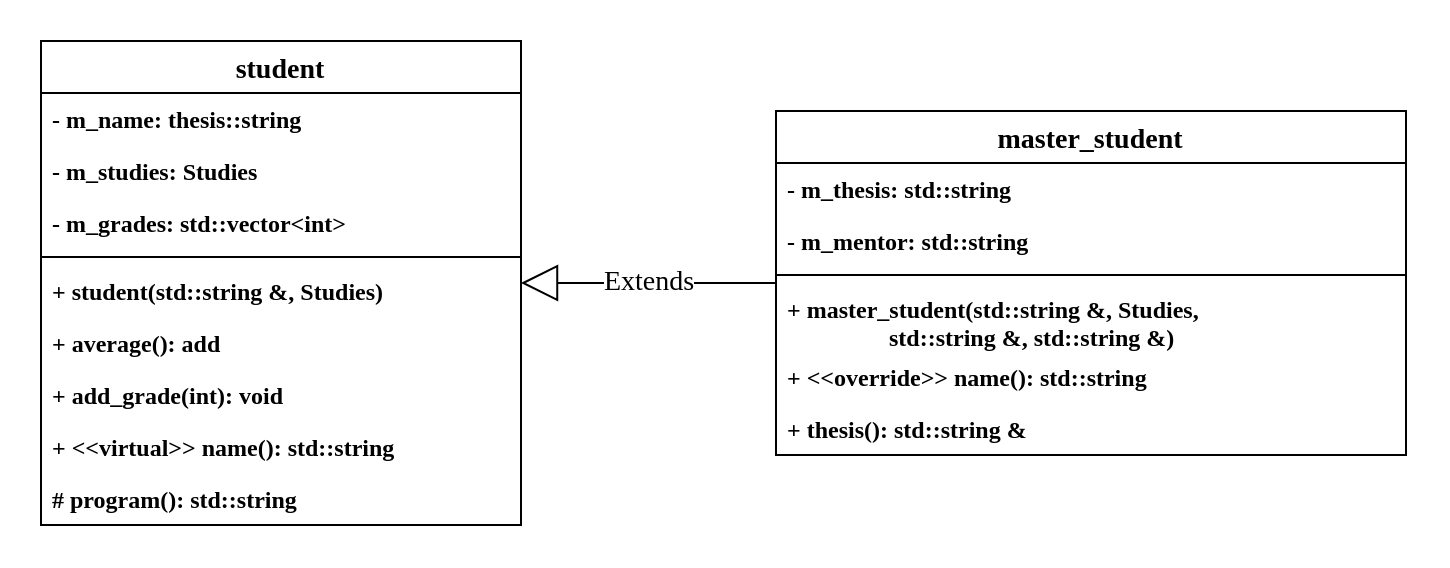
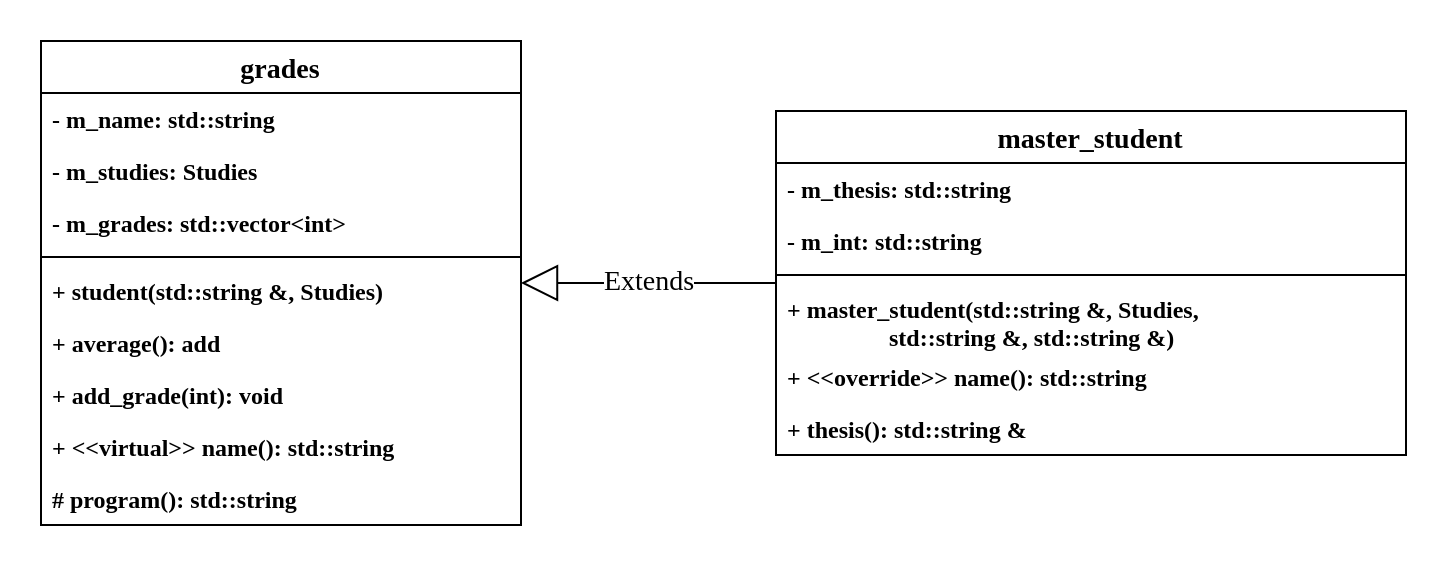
node "student": label "student" -> "grades"
node "- m_name: thesis::string": label "- m_name: thesis::string" -> "- m_name: std::string"
node "- m_mentor: std::string": label "- m_mentor: std::string" -> "- m_int: std::string"
